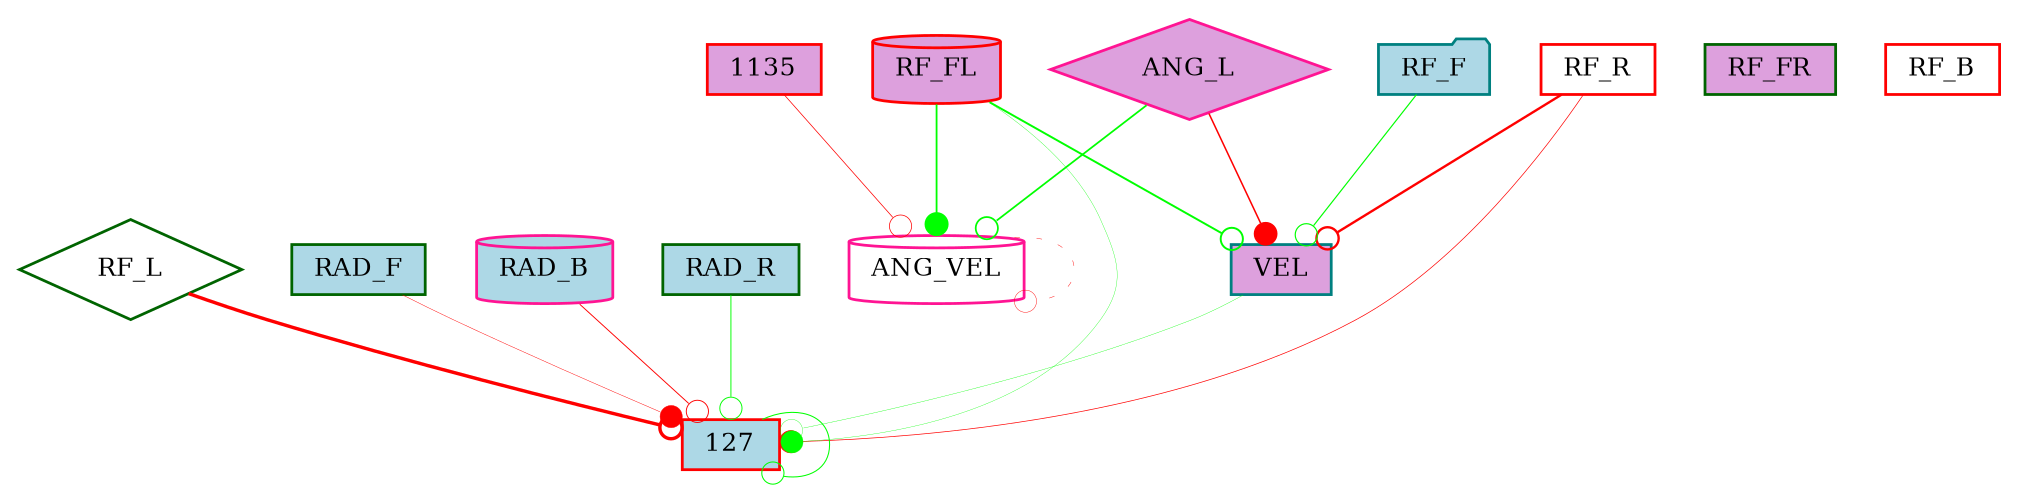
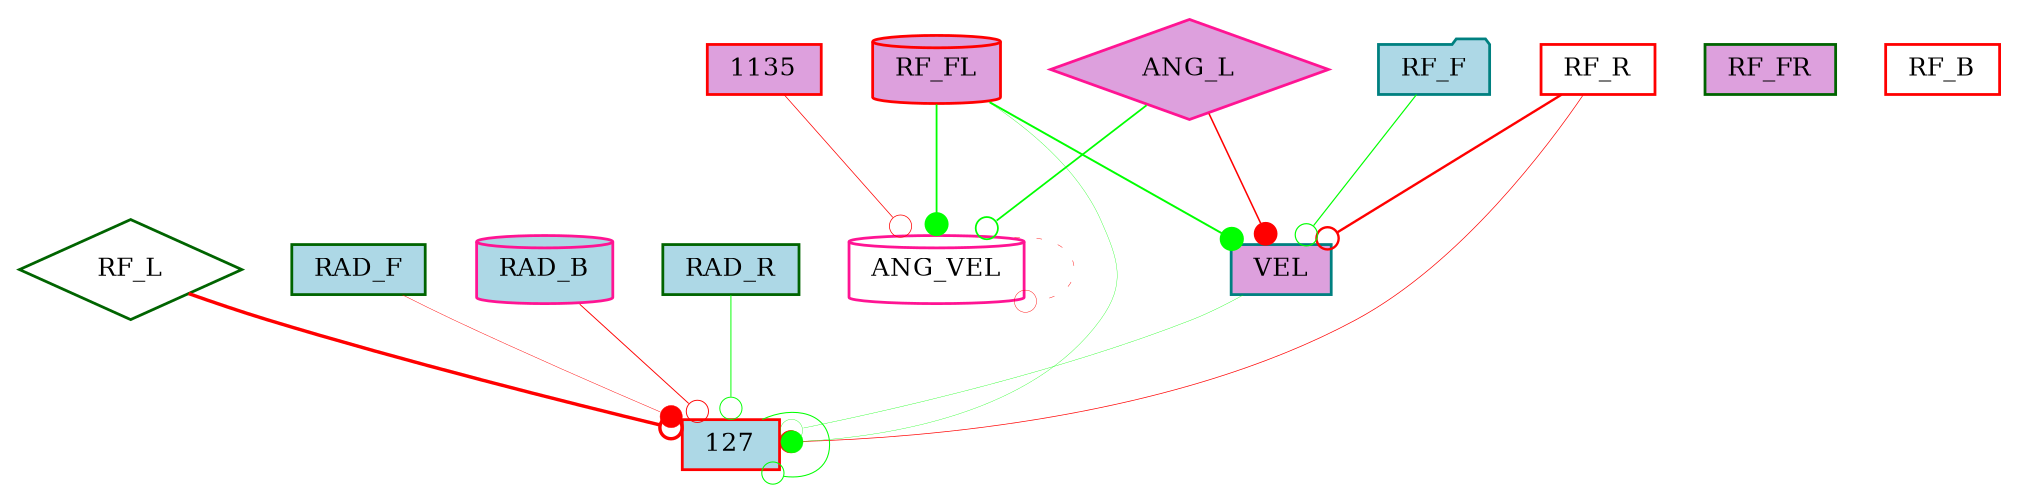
edge "RF_FL" -> "VEL": arrowhead odot -> dot
